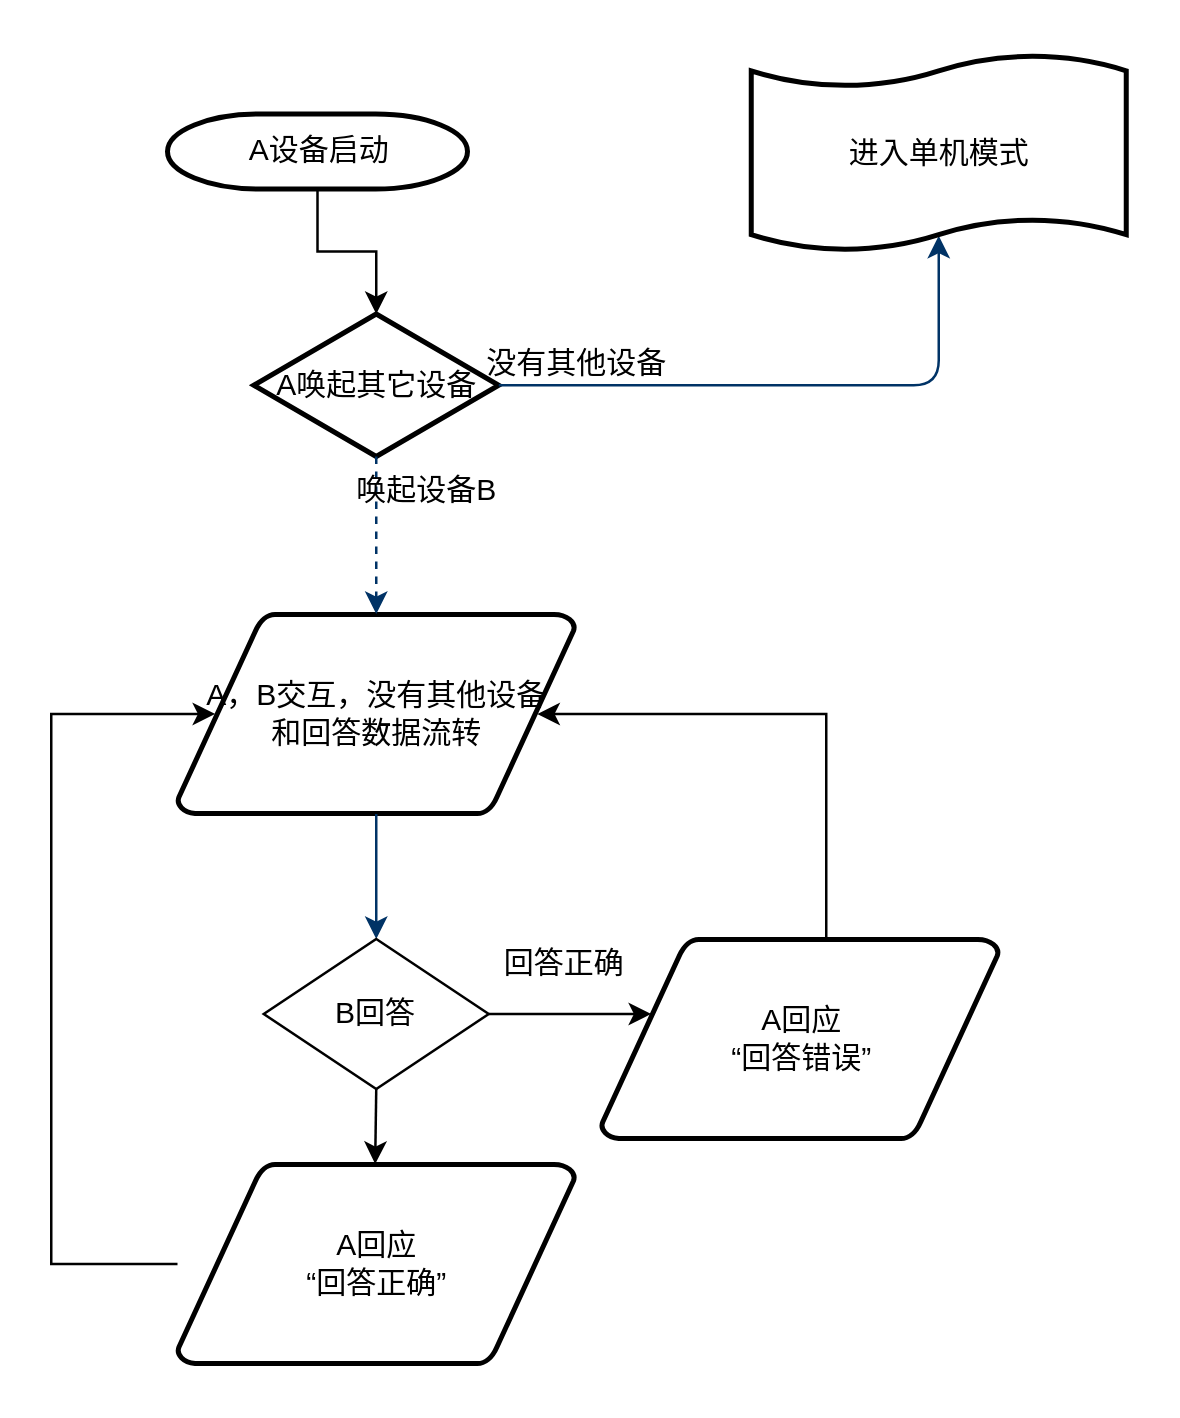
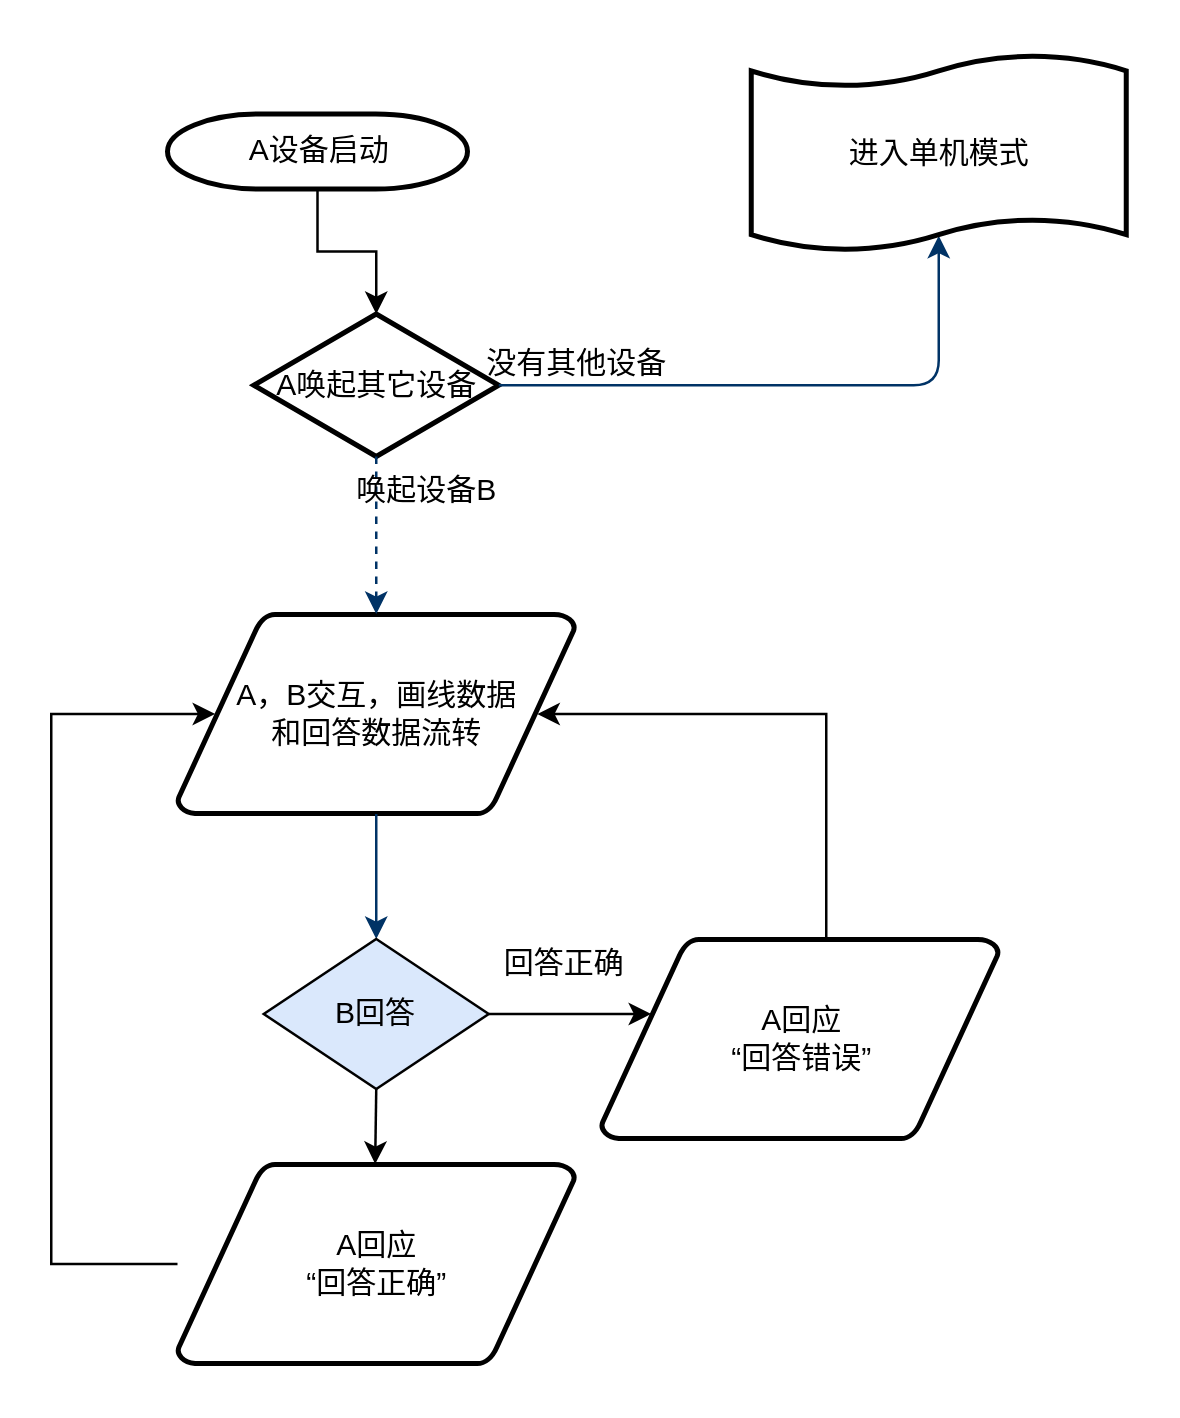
node "A，B交互，没有其他设备 和回答数据流转": label "A，B交互，没有其他设备 和回答数据流转" -> "A，B交互，画线数据 和回答数据流转"
node "B回答": fillcolor #ffffff -> #dae8fc
